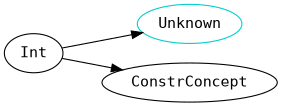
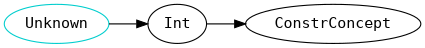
edge "Int" -> "Unknown": reversed
